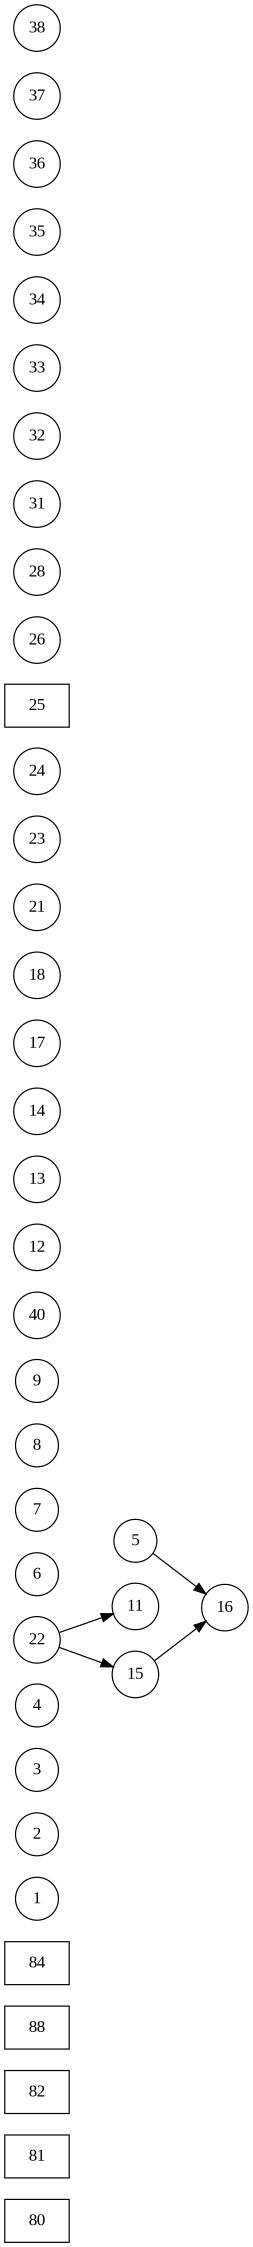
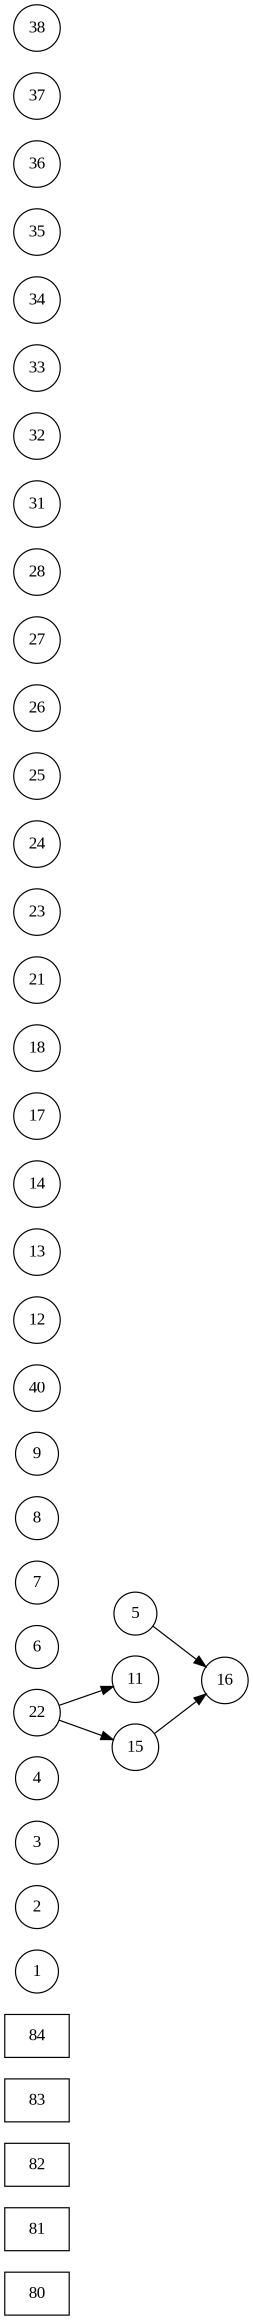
node "27": added
node "25": shape box -> circle
node "88": label "88" -> "83"
